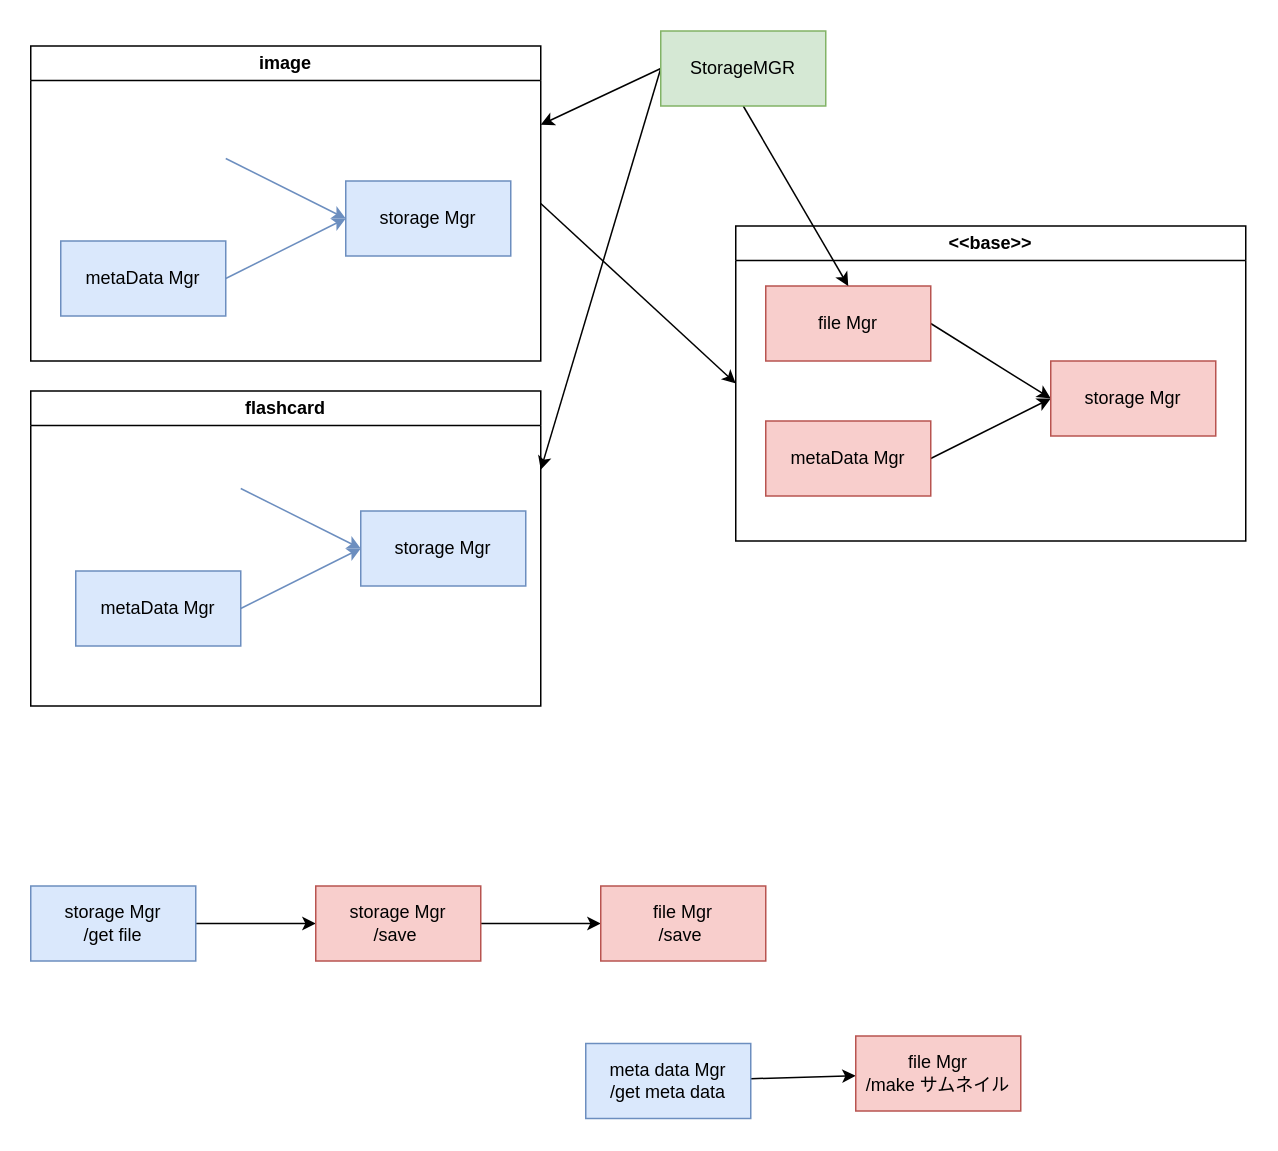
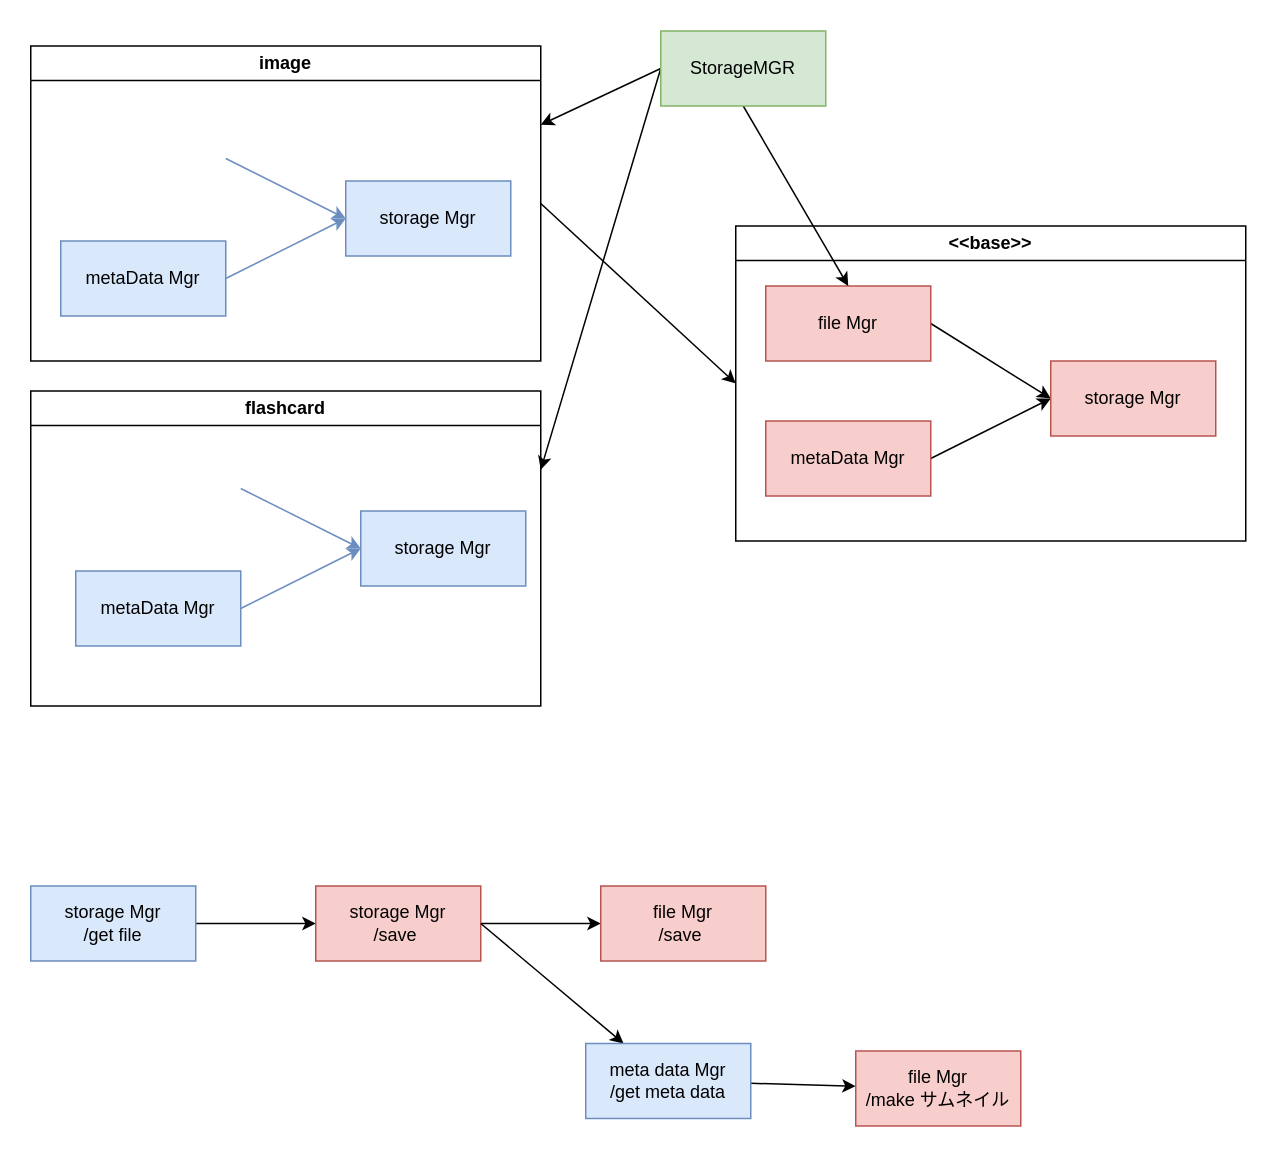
edge "storage Mgr /save" -> "meta data Mgr /get meta data": added
node "file Mgr /make サムネイル": moved (938, 1073) -> (938, 1088)
